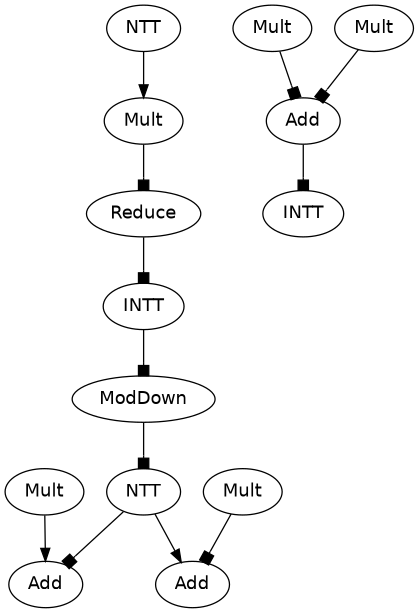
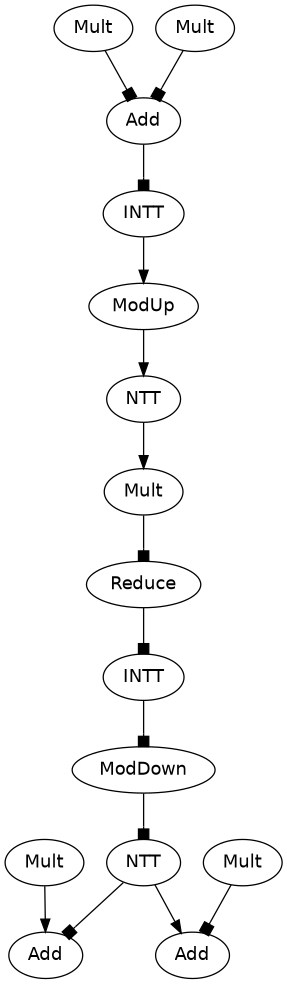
node "ModUp": added
